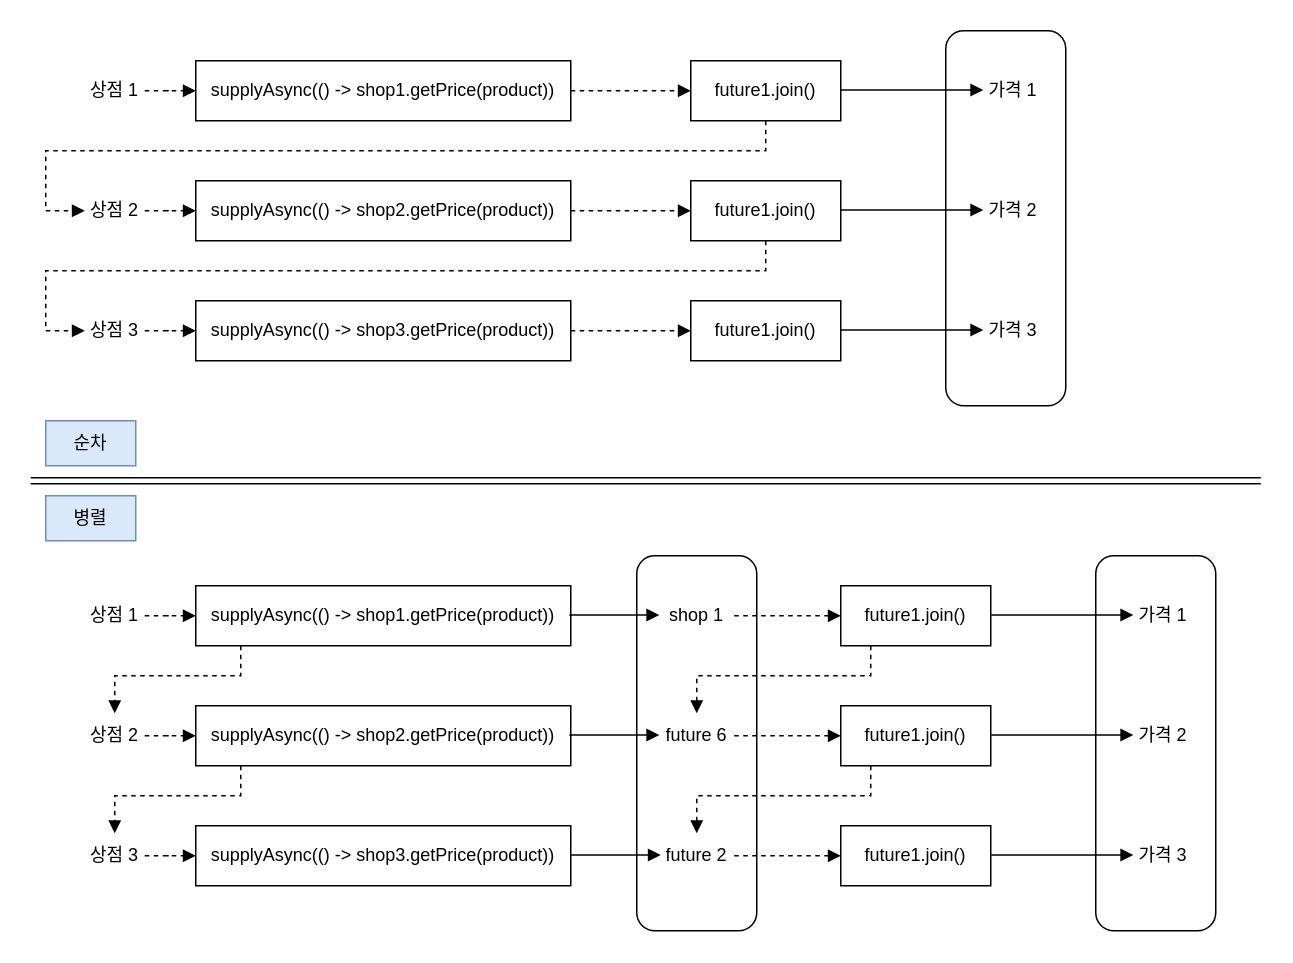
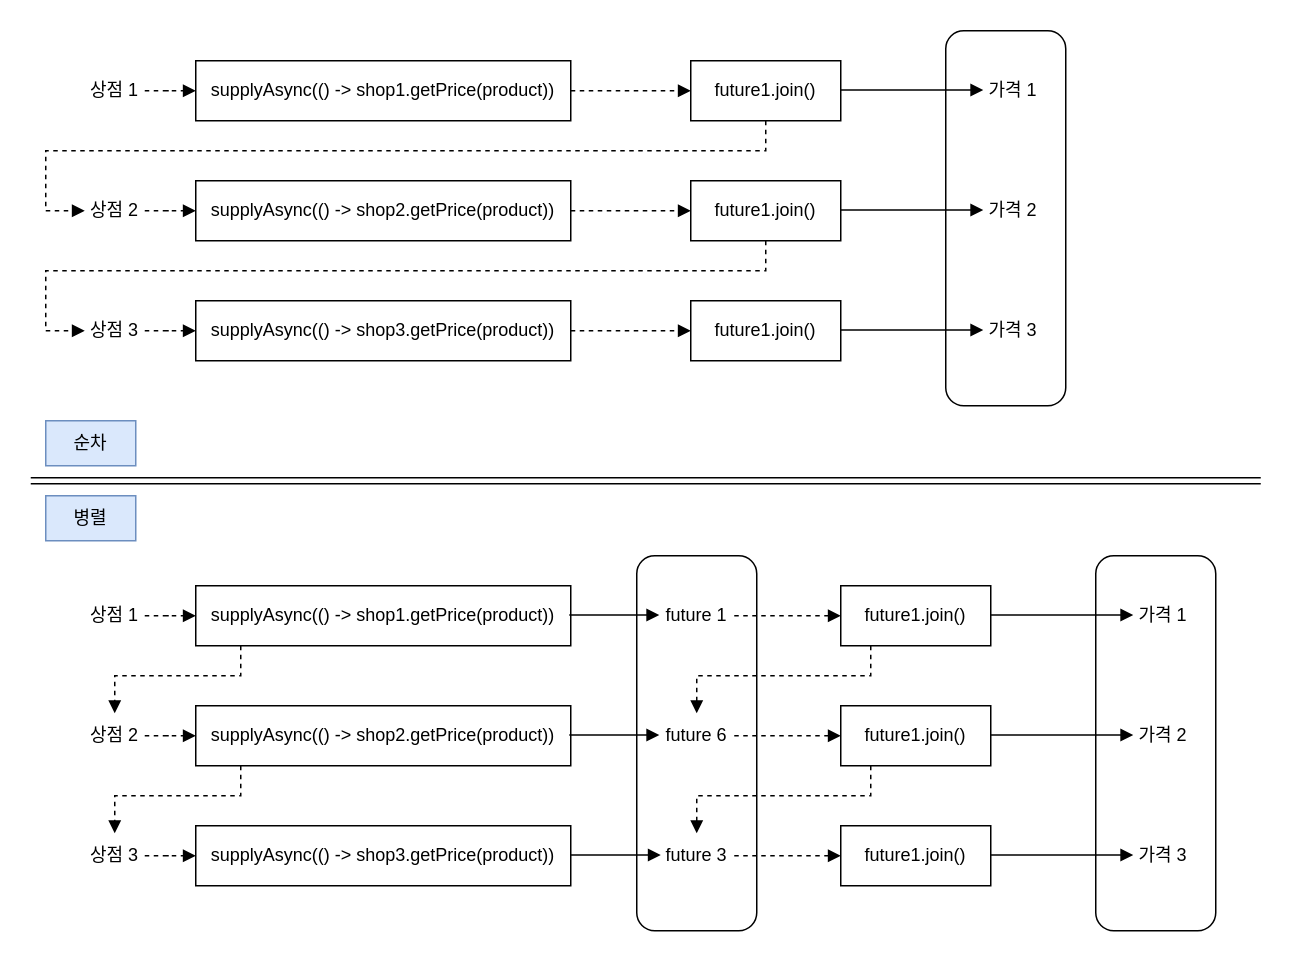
node "shop 1": label "shop 1" -> "future 1"
node "future 2": label "future 2" -> "future 3"
